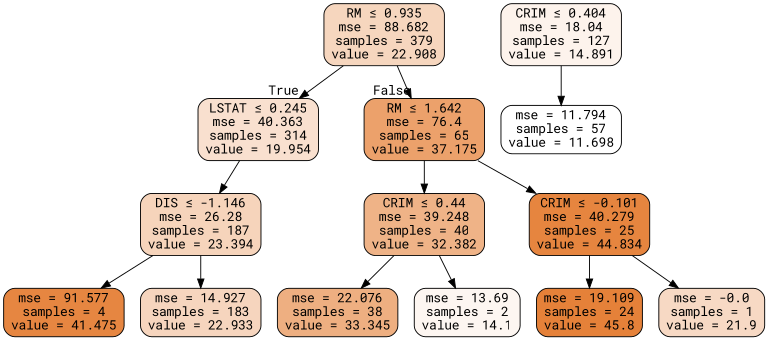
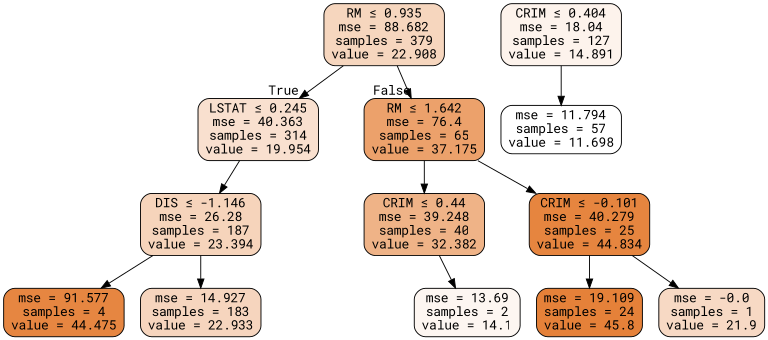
node "mse = 22.076": removed
node "mse = 91.577": text "value = 41.475" -> "value = 44.475"
